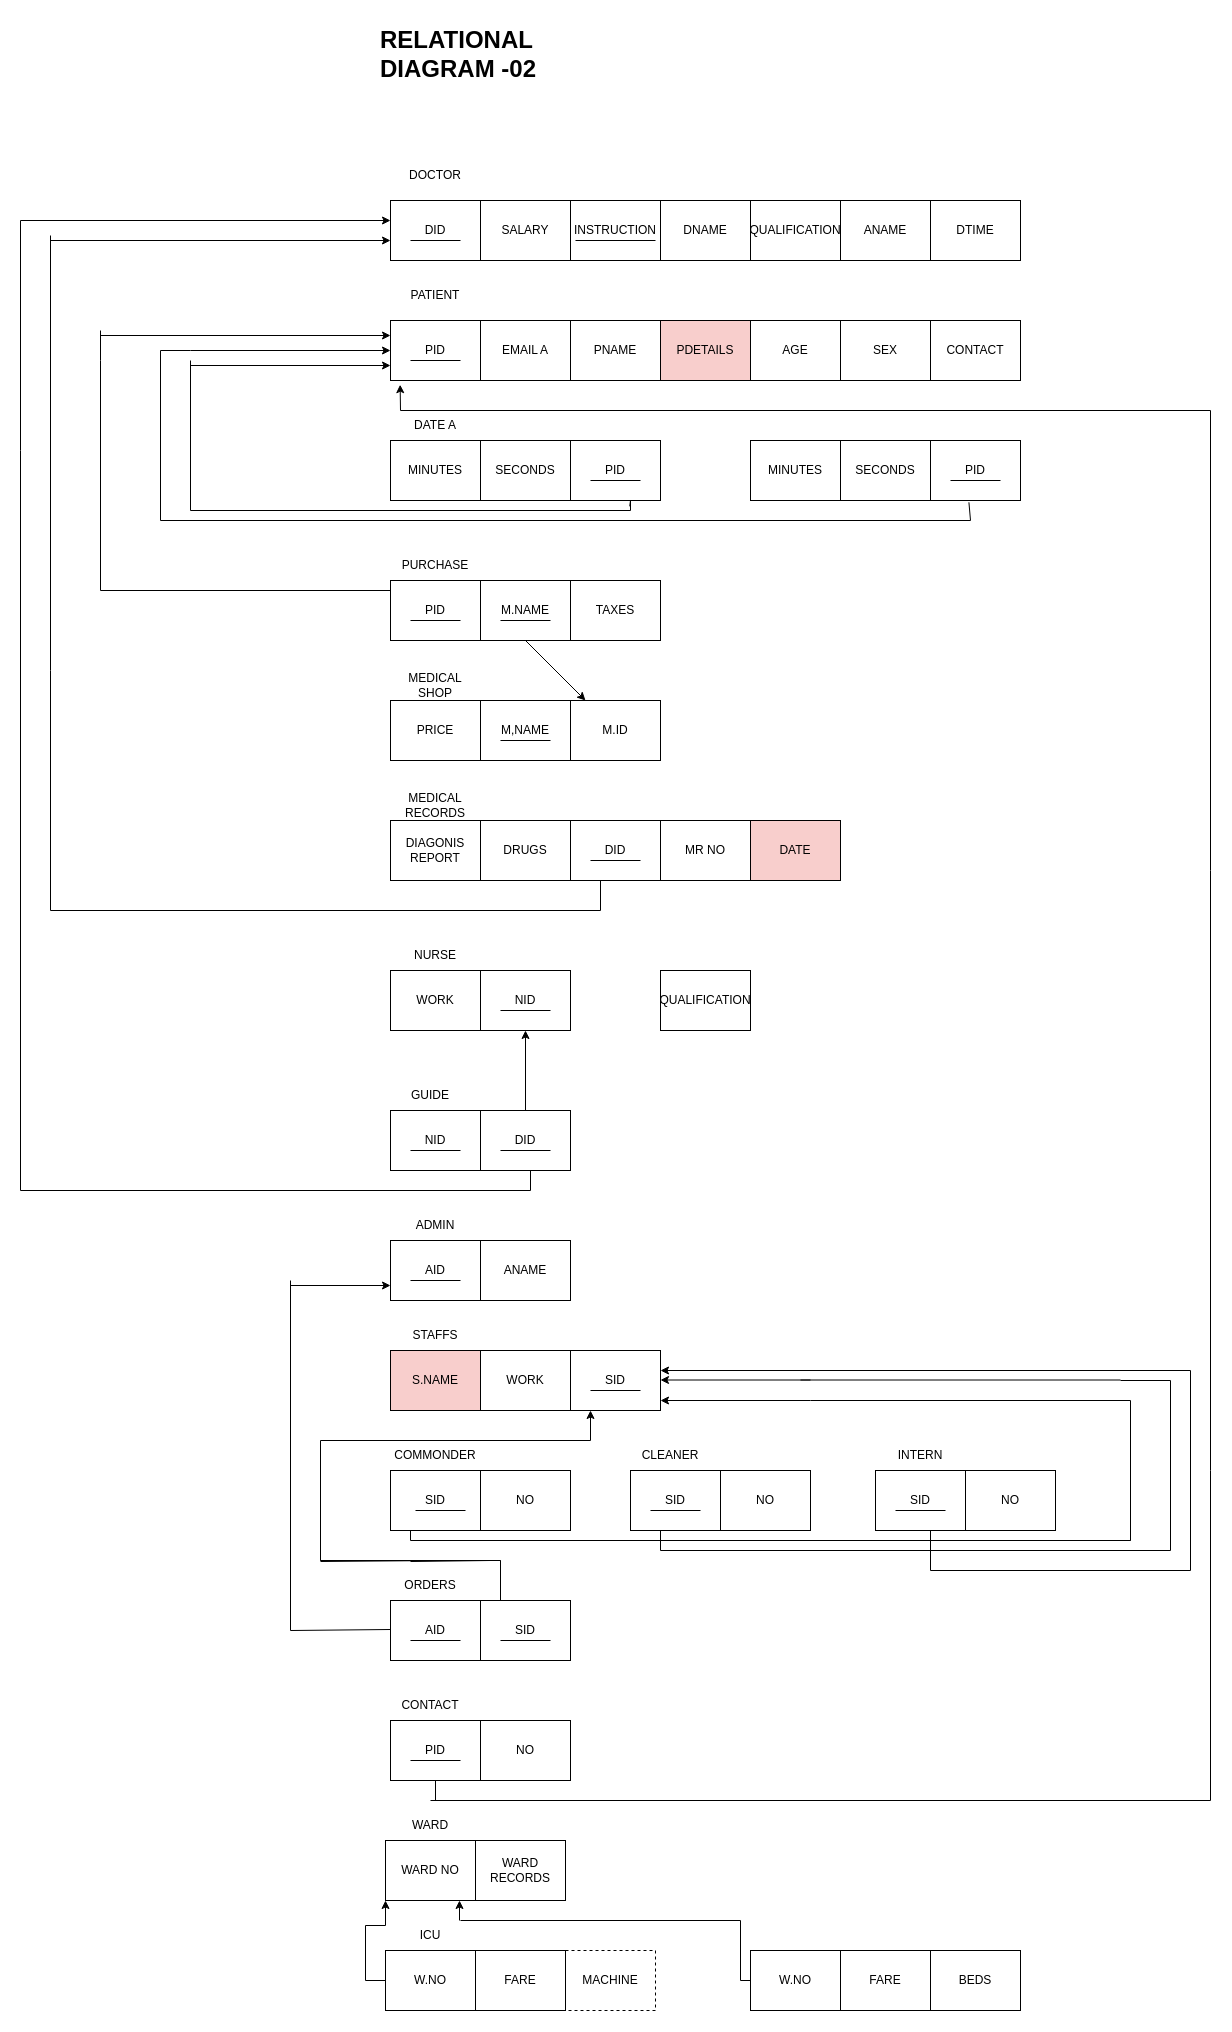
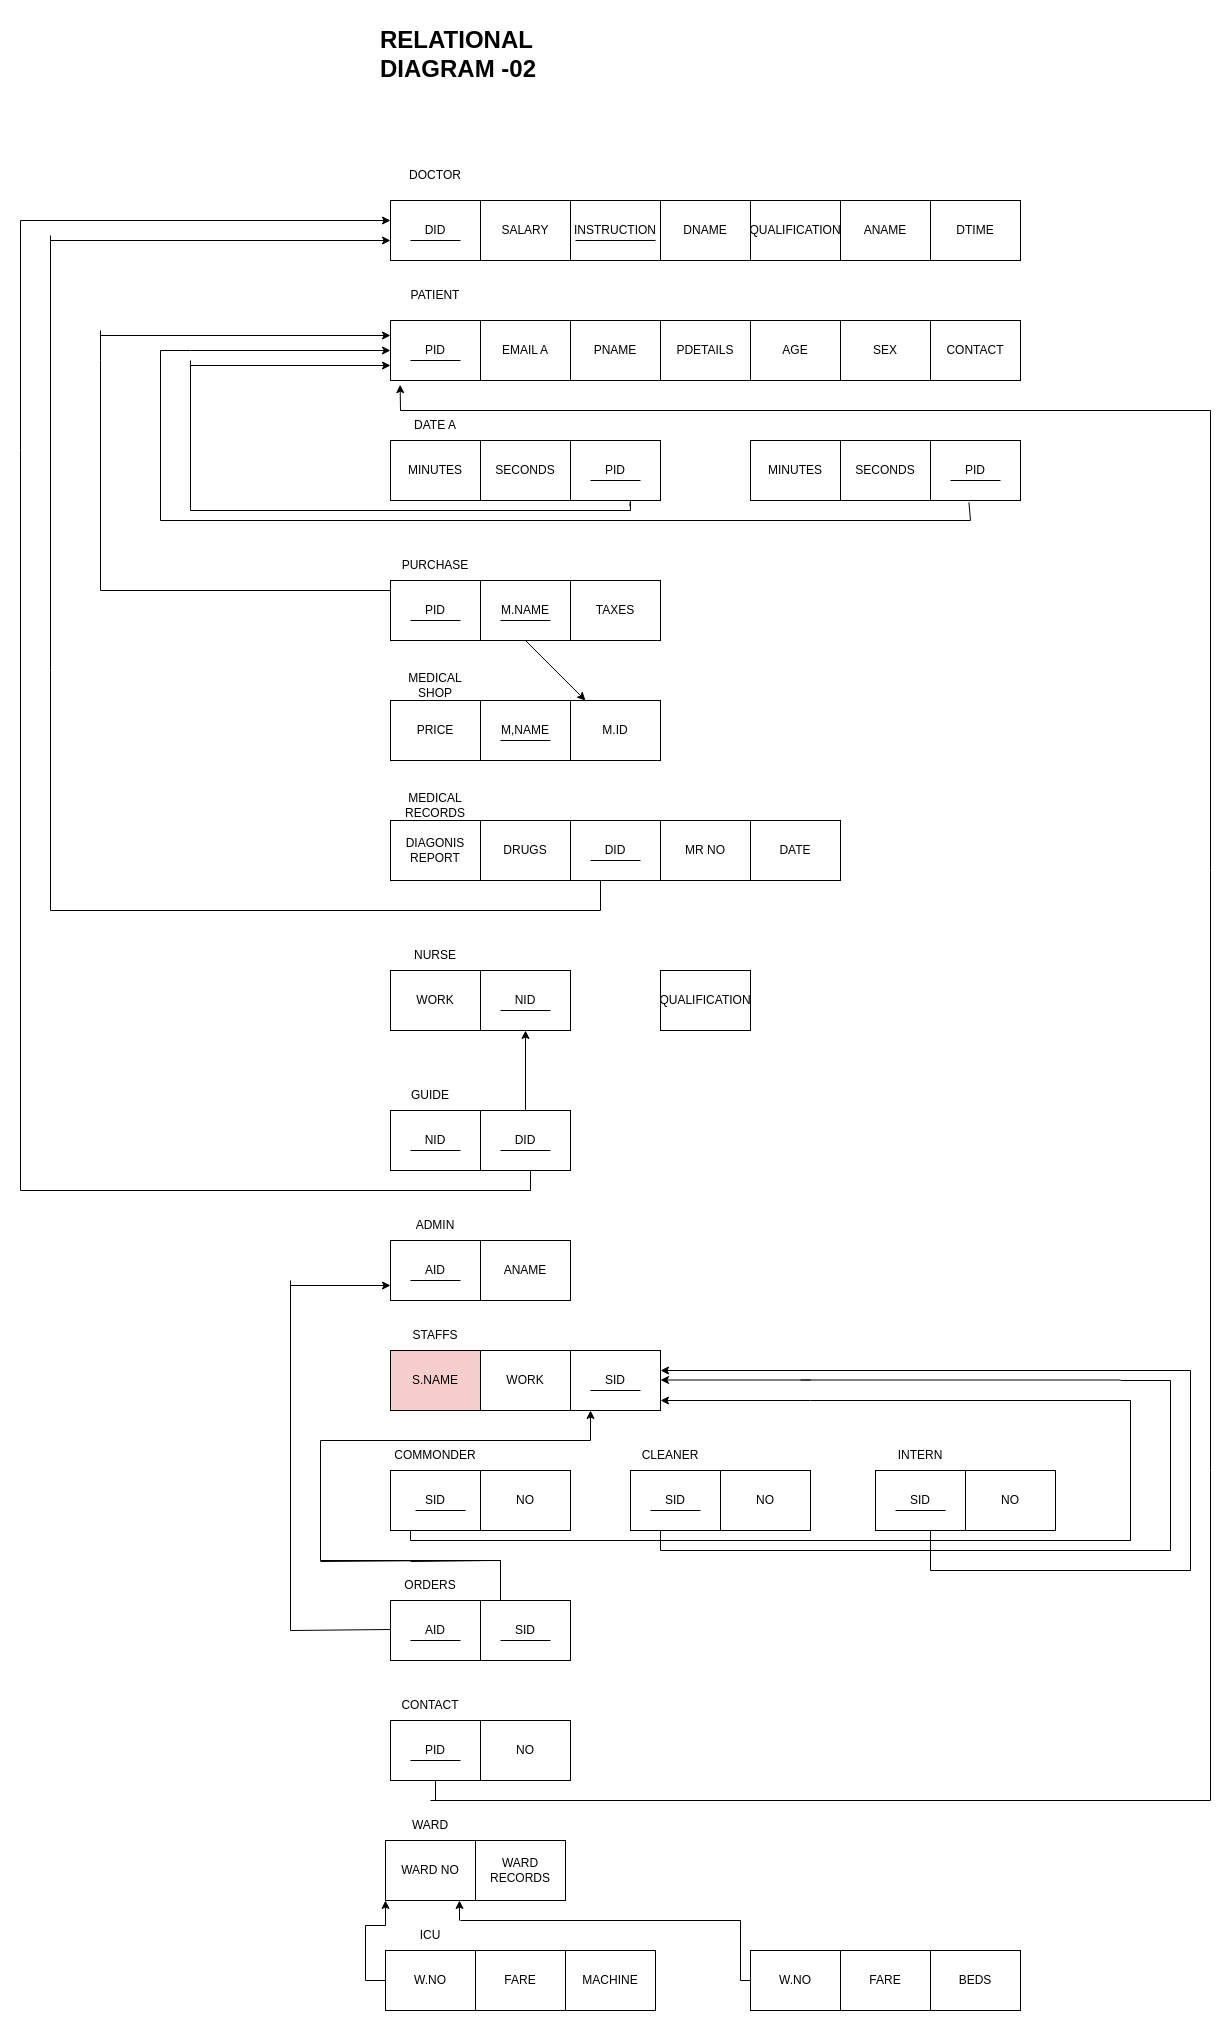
node "PDETAILS": fillcolor #f8cecc -> #ffffff
node "DATE": fillcolor #f8cecc -> #ffffff
node "MACHINE": style dashed -> solid
